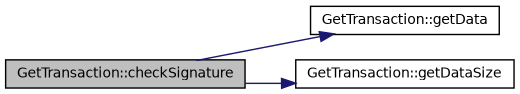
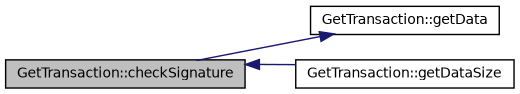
edge "GetTransaction::checkSignature" -> "GetTransaction::getDataSize": reversed
